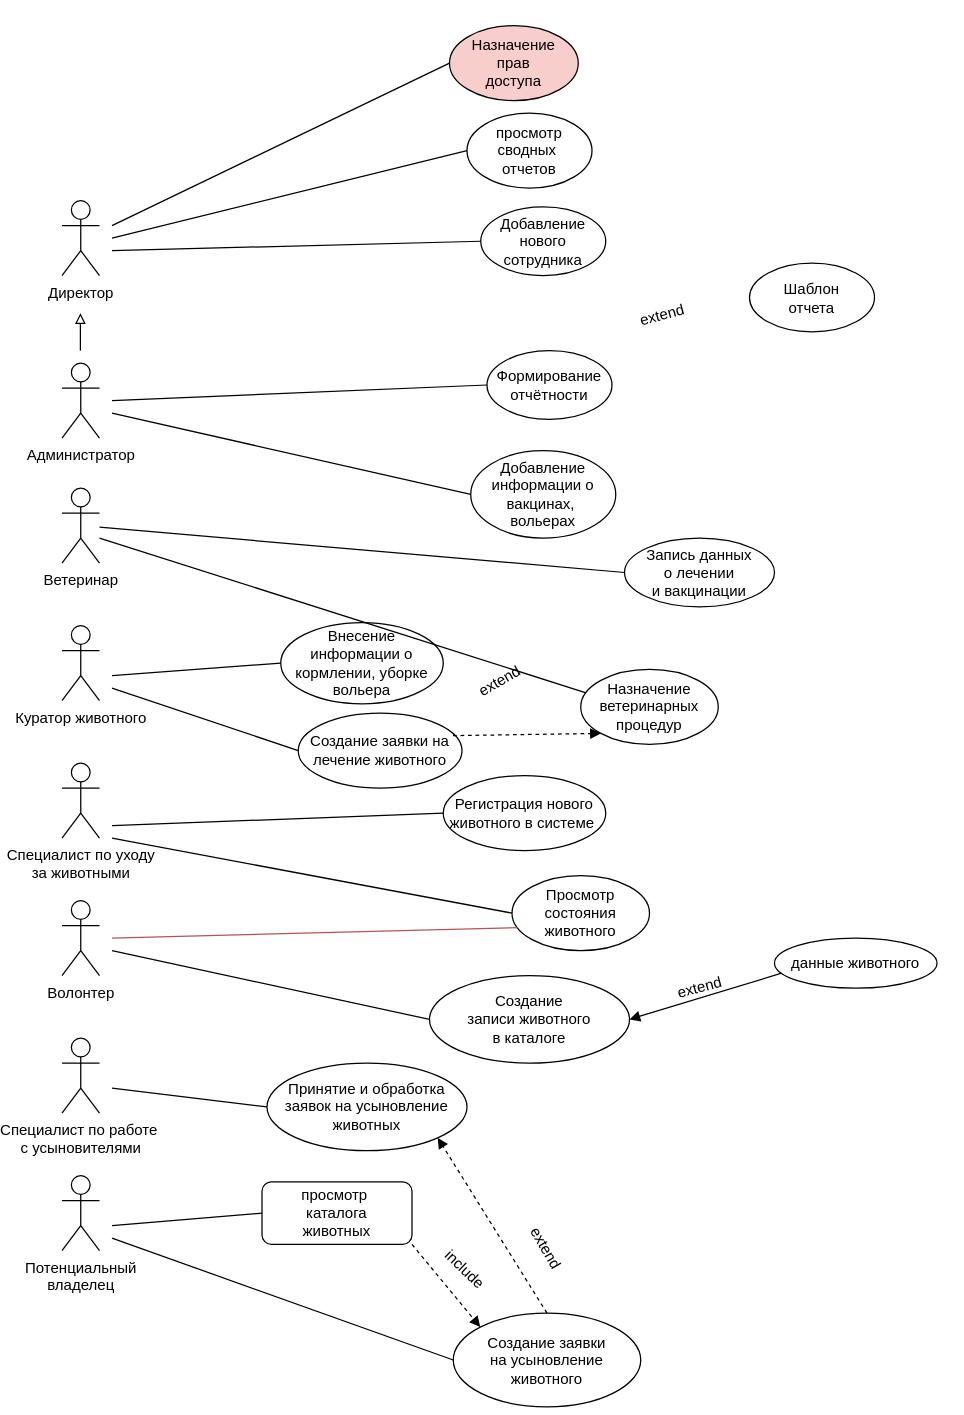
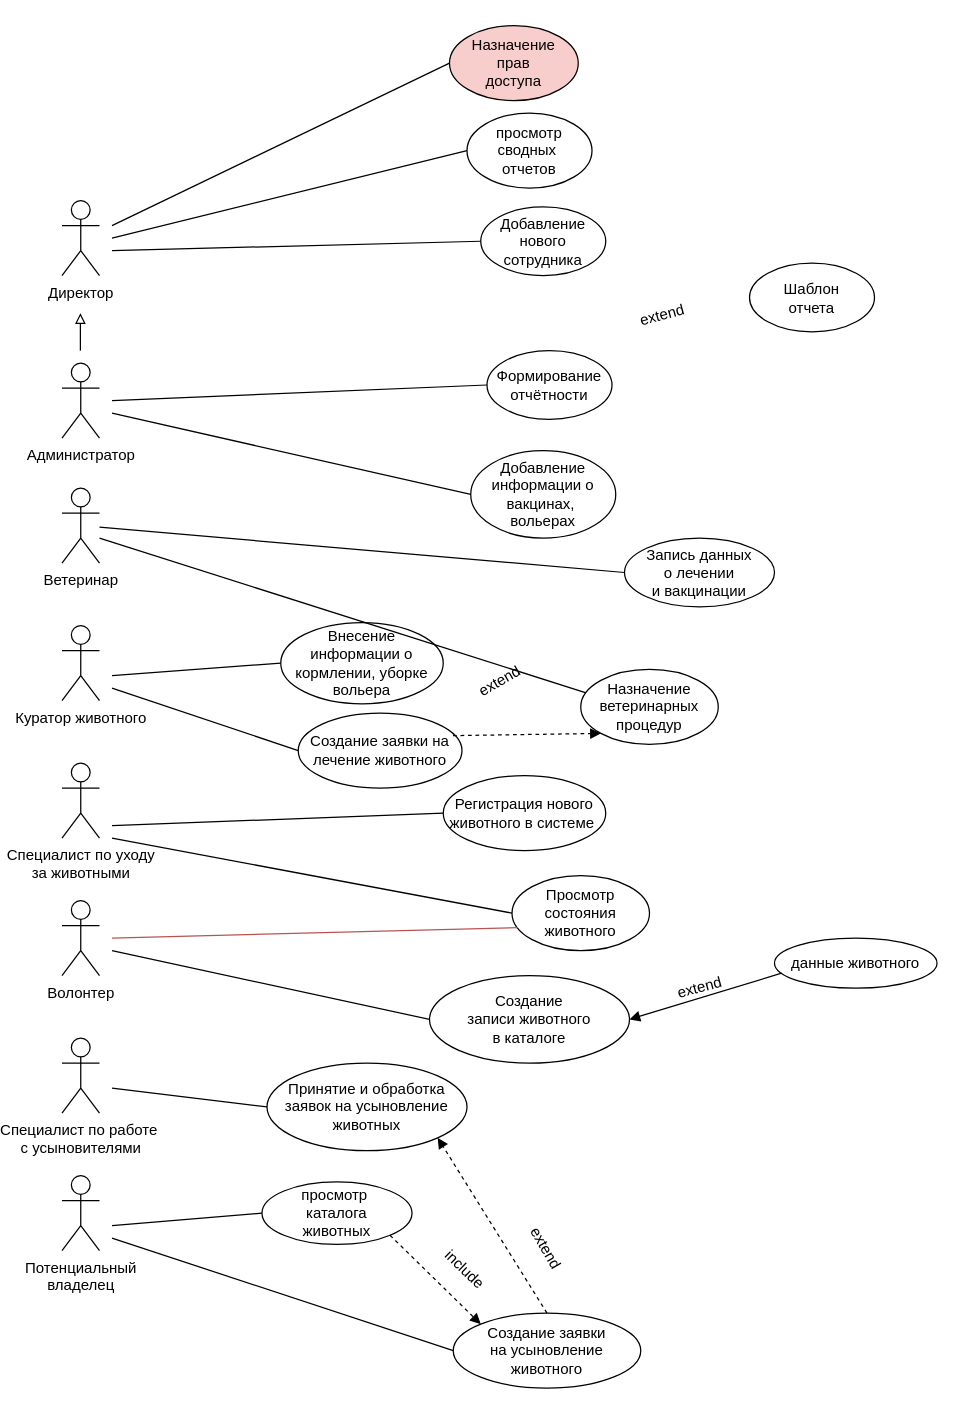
node "просмотр каталога животных": shape rounded rectangle -> ellipse
node "Создание заявки на усыновление животного": size 188x94 -> 188x75
